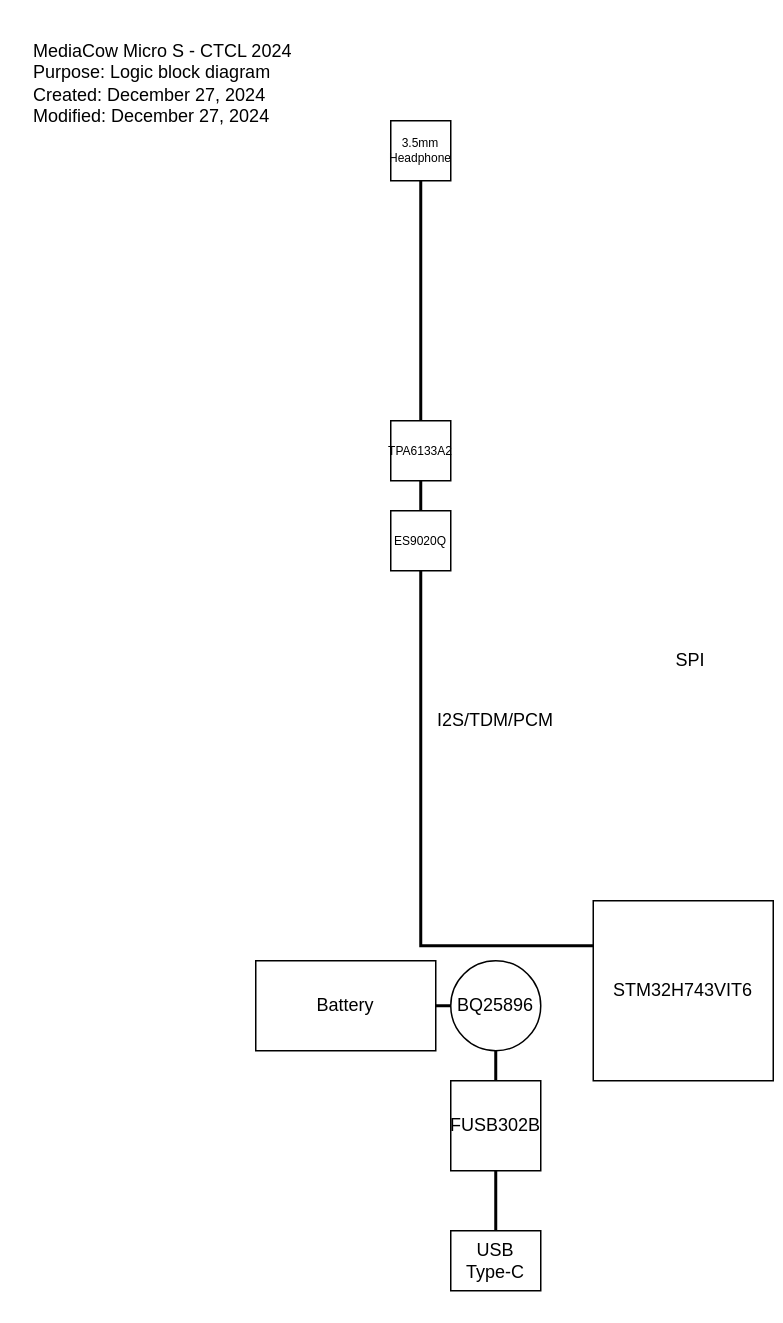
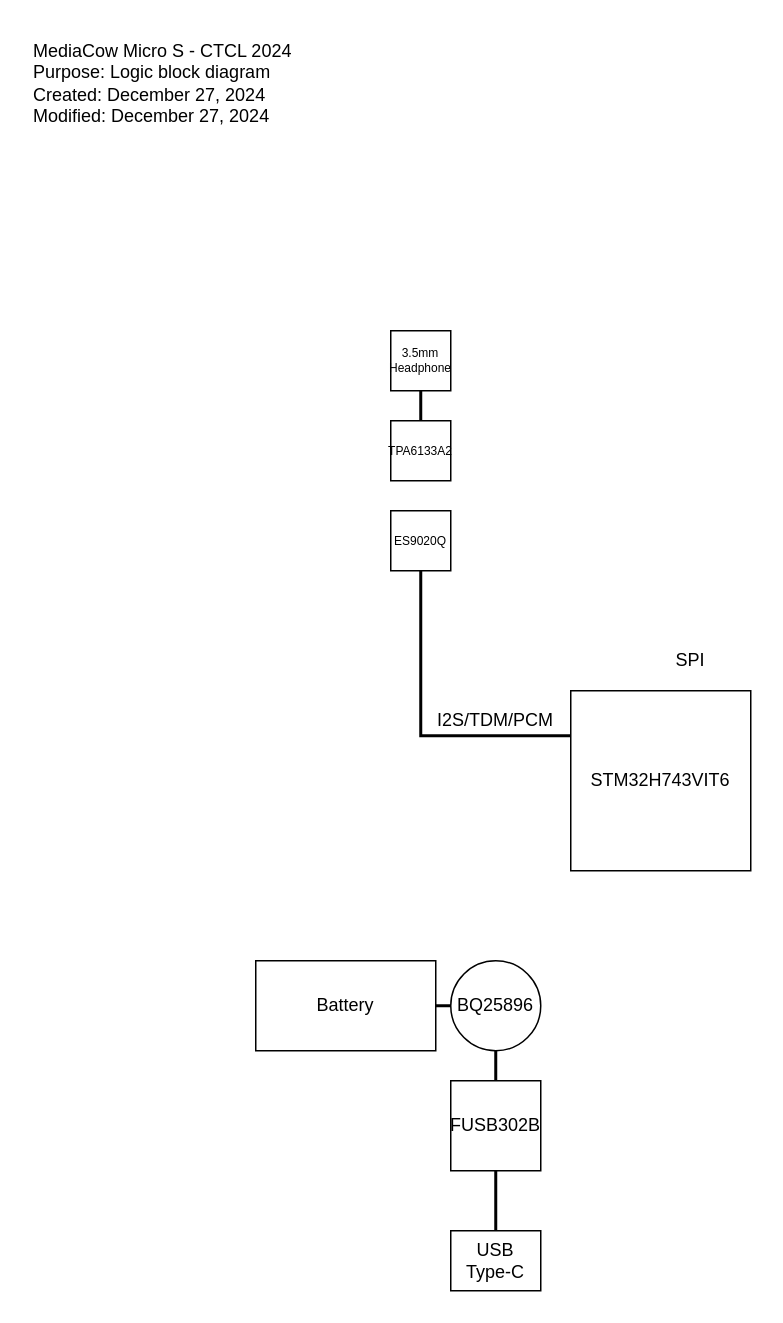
node "3.5mm Headphone": moved (421, 151) -> (421, 361)
edge "TPA6133A2" -- "ES9020Q": removed
node "STM32H743VIT6": moved (683, 991) -> (661, 781)
